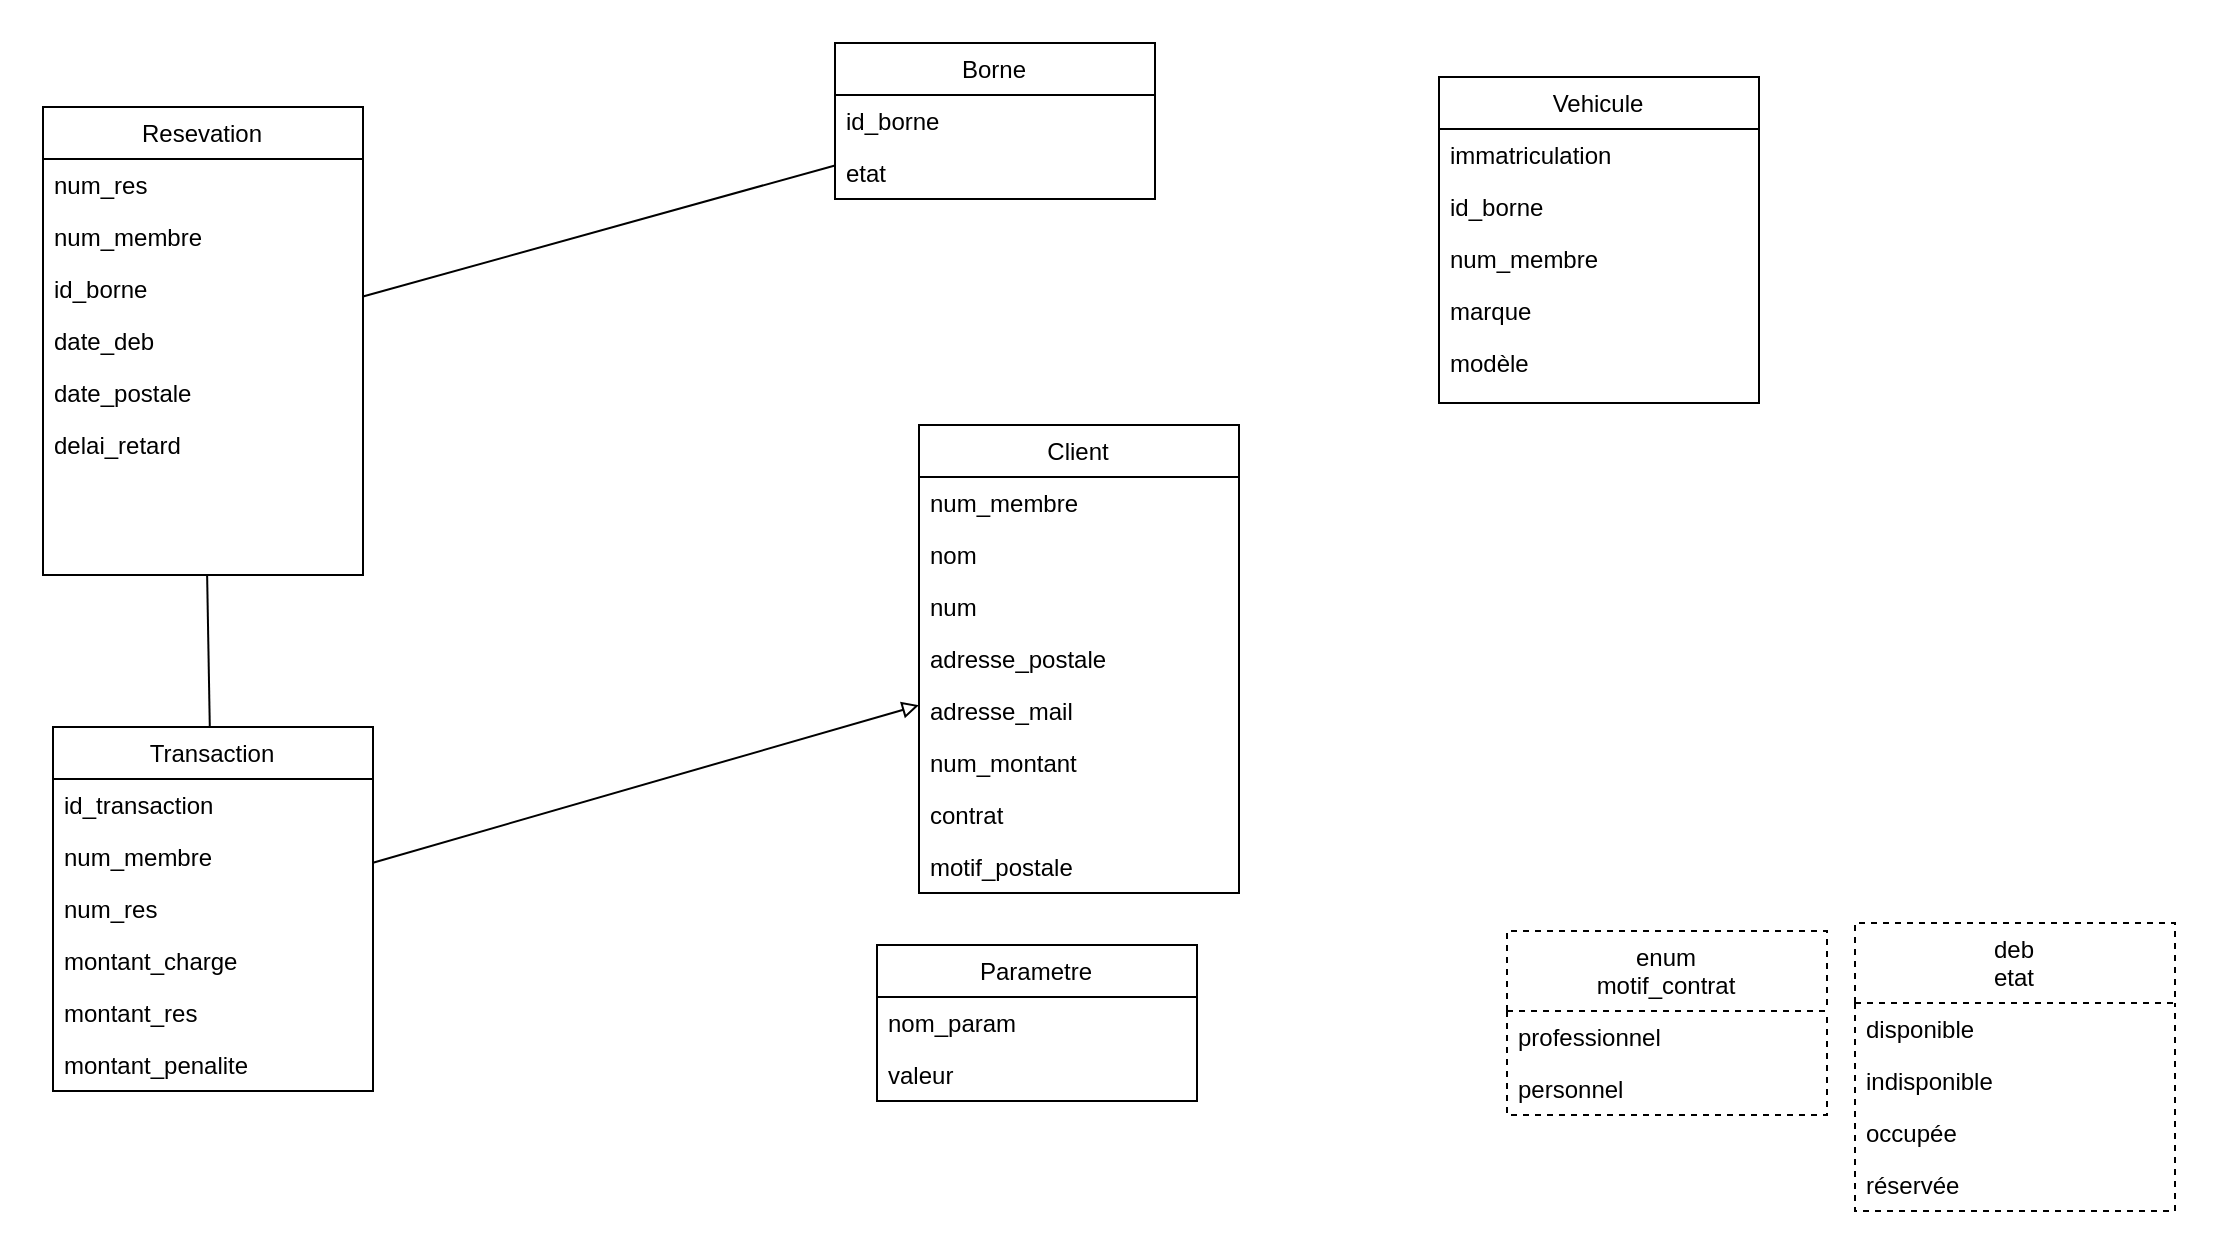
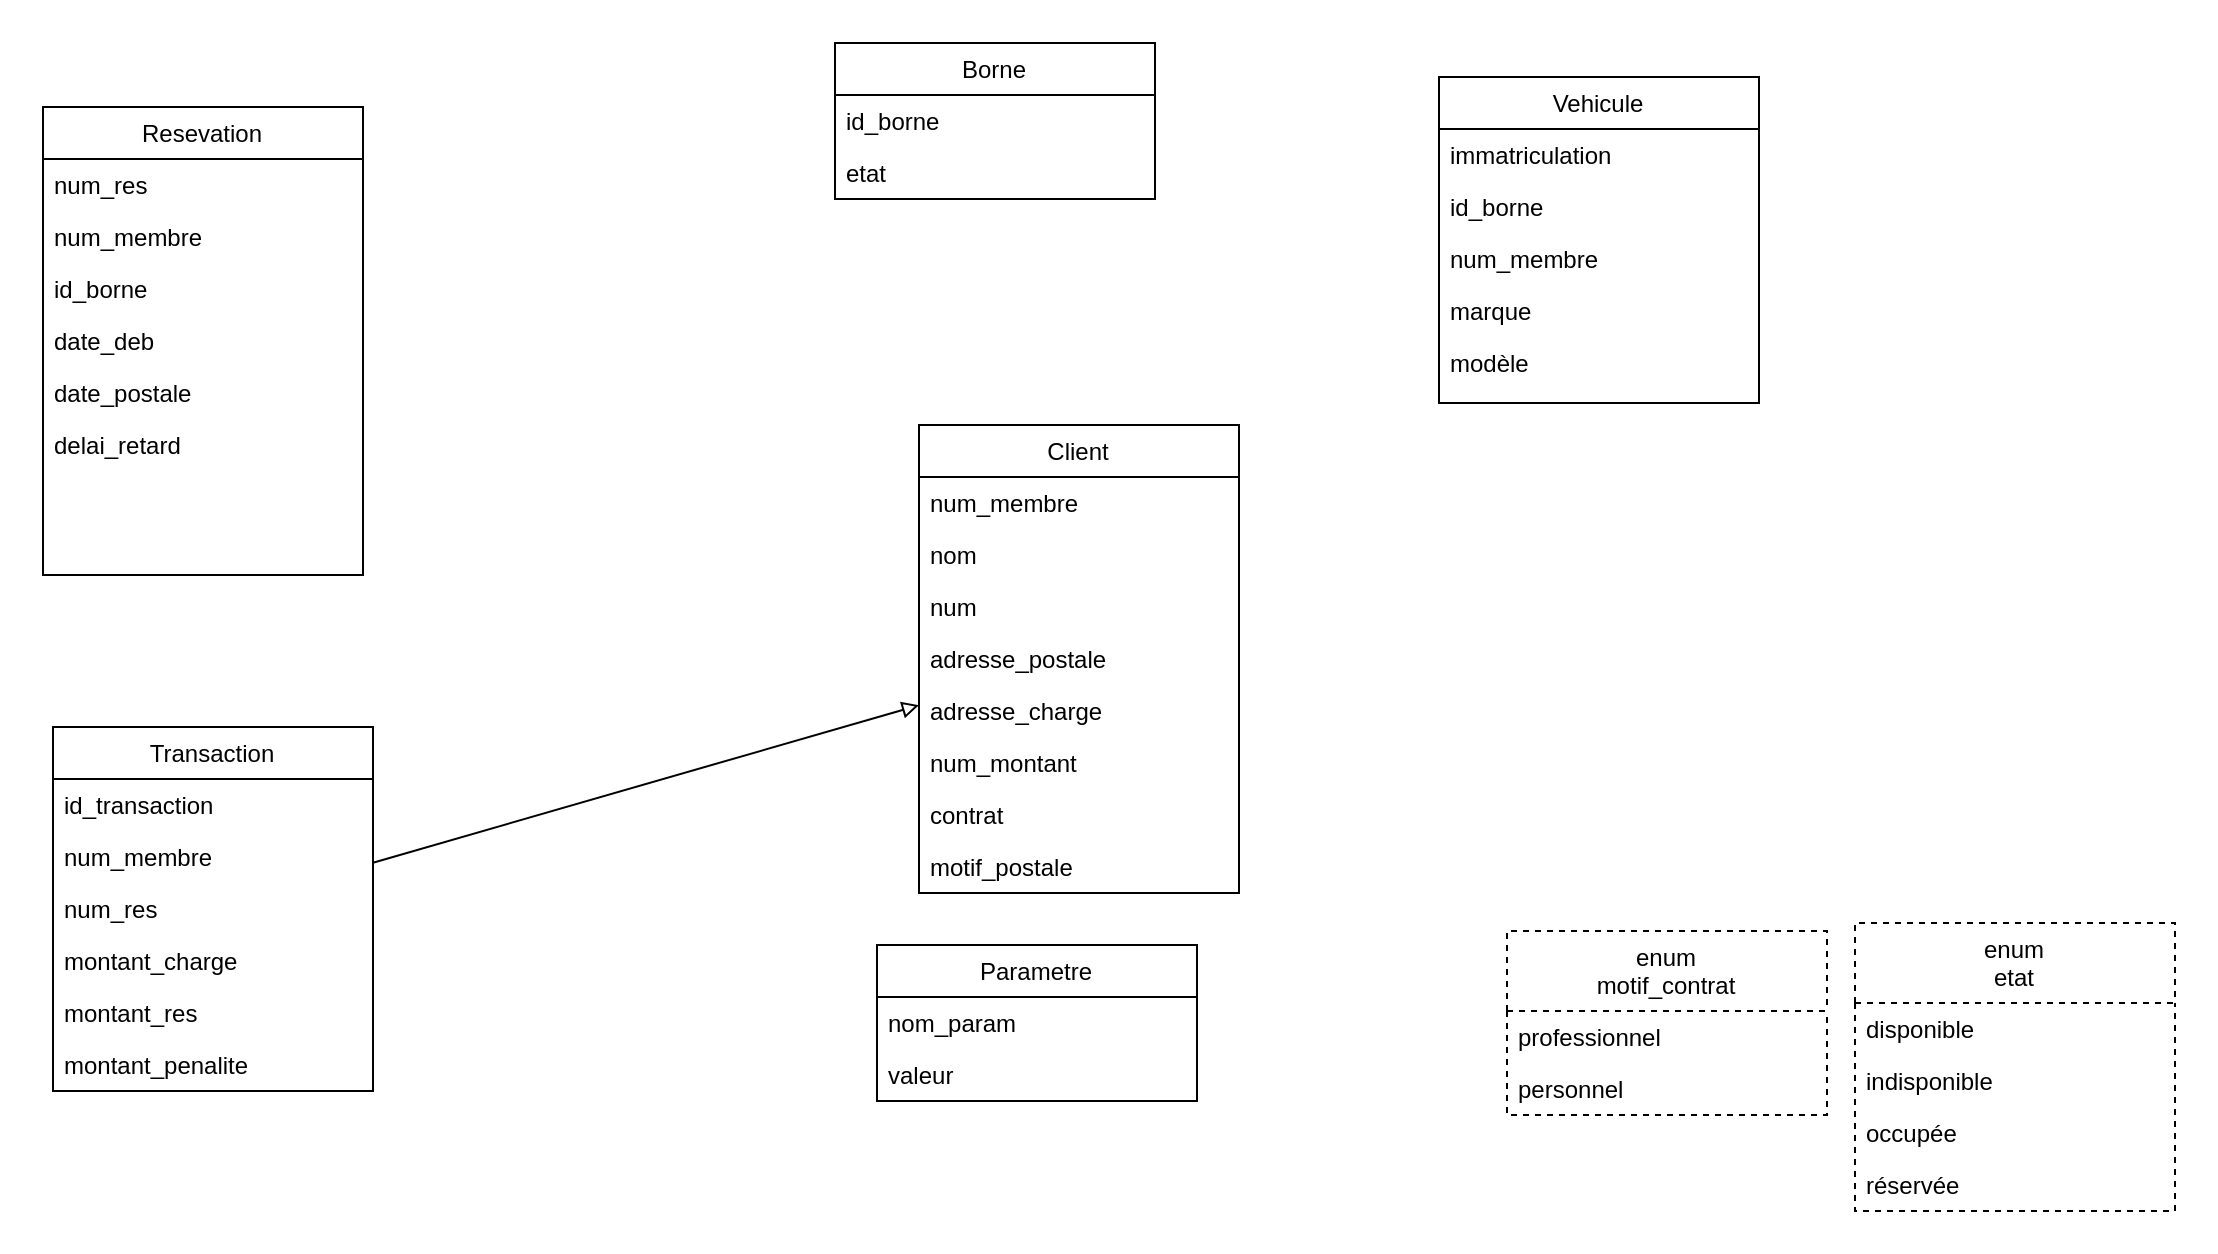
edge "Borne" -- "Resevation": removed
edge "Resevation" -- "Transaction": removed
node "adresse_mail": label "adresse_mail" -> "adresse_charge"
node "deb etat": label "deb etat" -> "enum etat"
